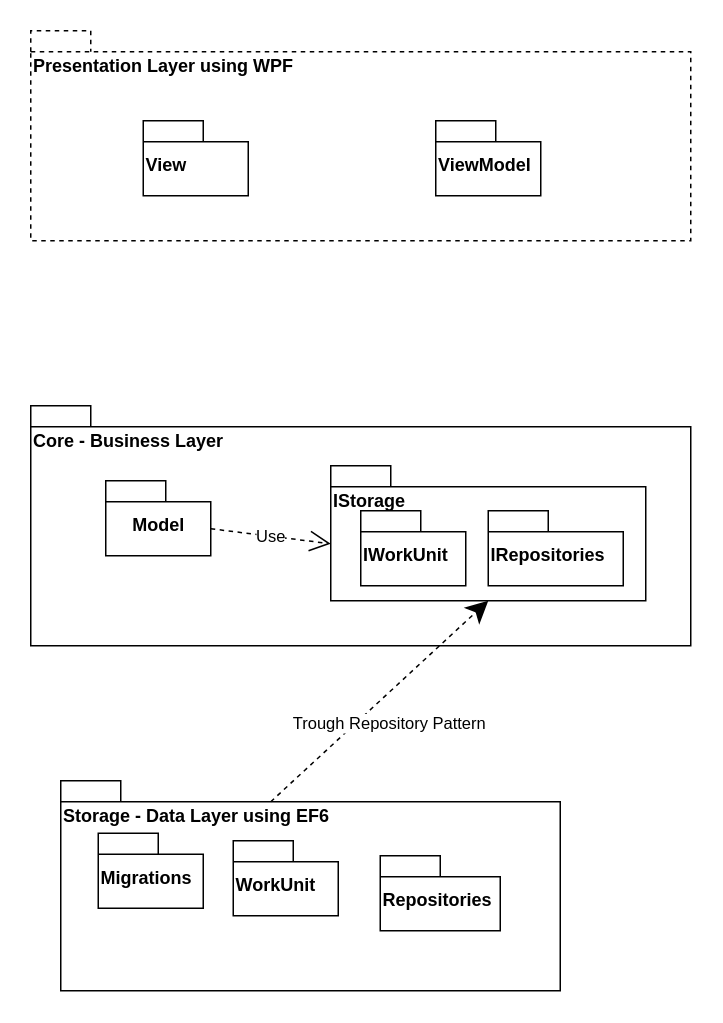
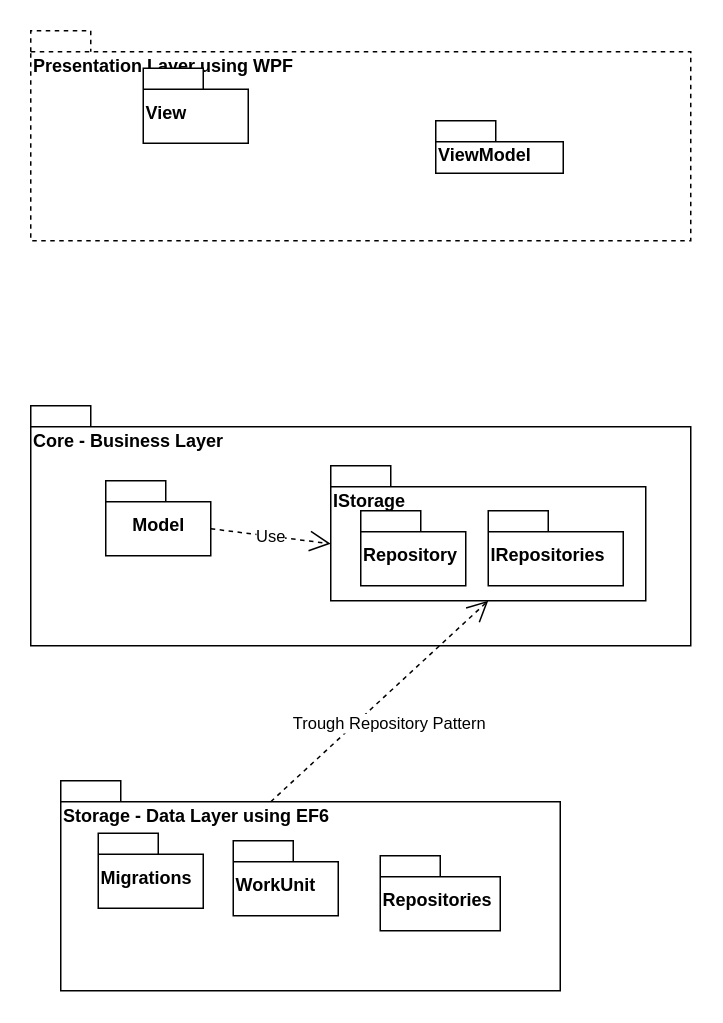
node "View": moved (196, 158) -> (196, 106)
node "ViewModel": size 105x75 -> 128x53
node "IWorkUnit": label "IWorkUnit" -> "Repository"
edge "Storage - Data Layer using EF6" -> "IStorage": arrowhead classic -> open
